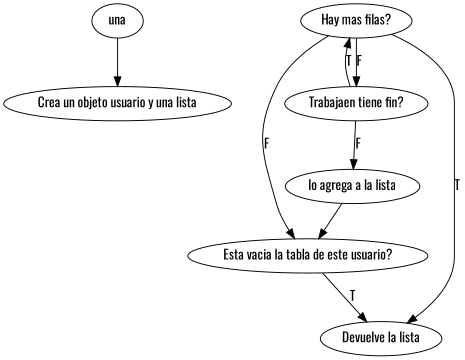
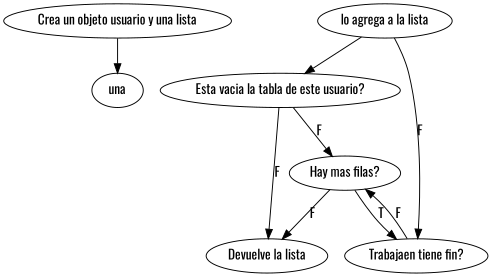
edge "una" -> "Crea un objeto usuario y una lista": reversed
edge "Trabajaen tiene fin?" -> "Hay mas filas?": label "T" -> "F"
edge "Hay mas filas?" -> "Trabajaen tiene fin?": label "F" -> "T"
edge "Hay mas filas?" -> "Esta vacia la tabla de este usuario?": reversed
edge "Trabajaen tiene fin?" -> "lo agrega a la lista": reversed
edge "Hay mas filas?" -> "Devuelve la lista": label "T" -> "F"
edge "Esta vacia la tabla de este usuario?" -> "Devuelve la lista": label "T" -> "F"
